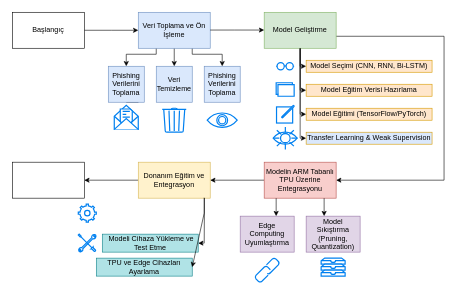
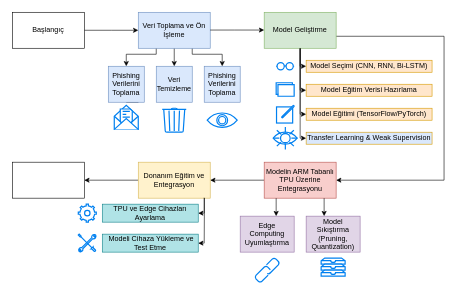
node "TPU ve Edge Cihazları Ayarlama": moved (144, 267) -> (150, 213)
